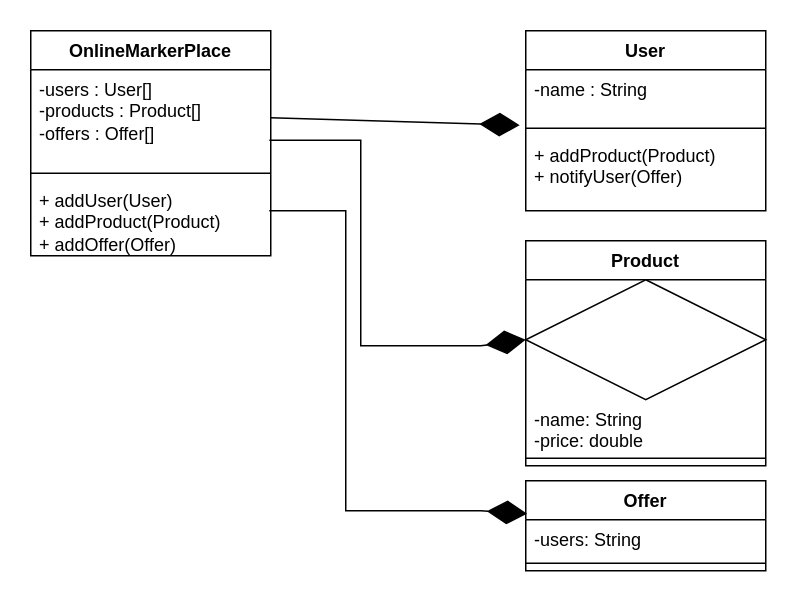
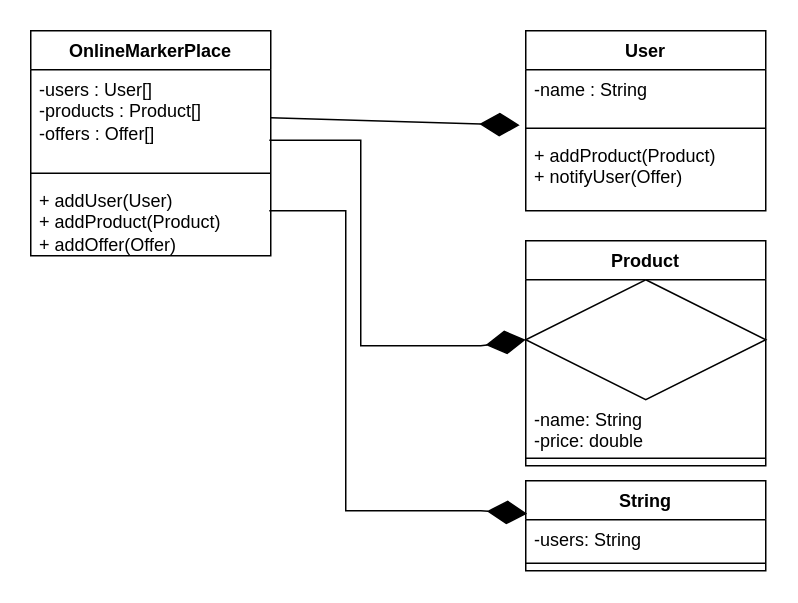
node "Offer": label "Offer" -> "String"
